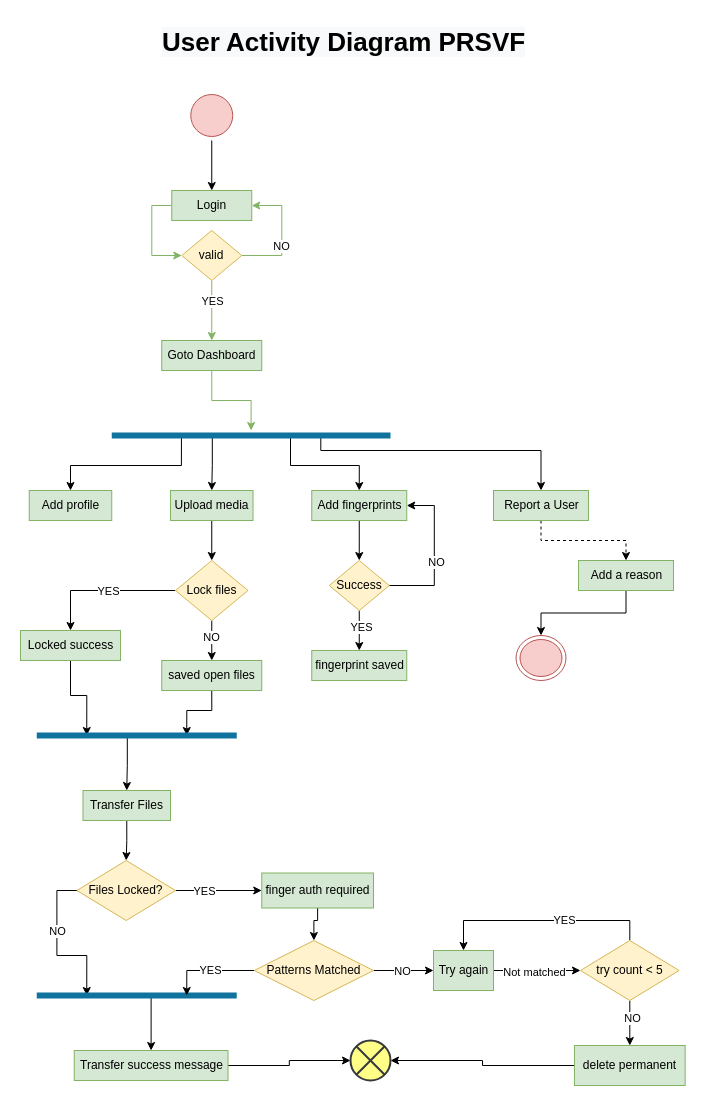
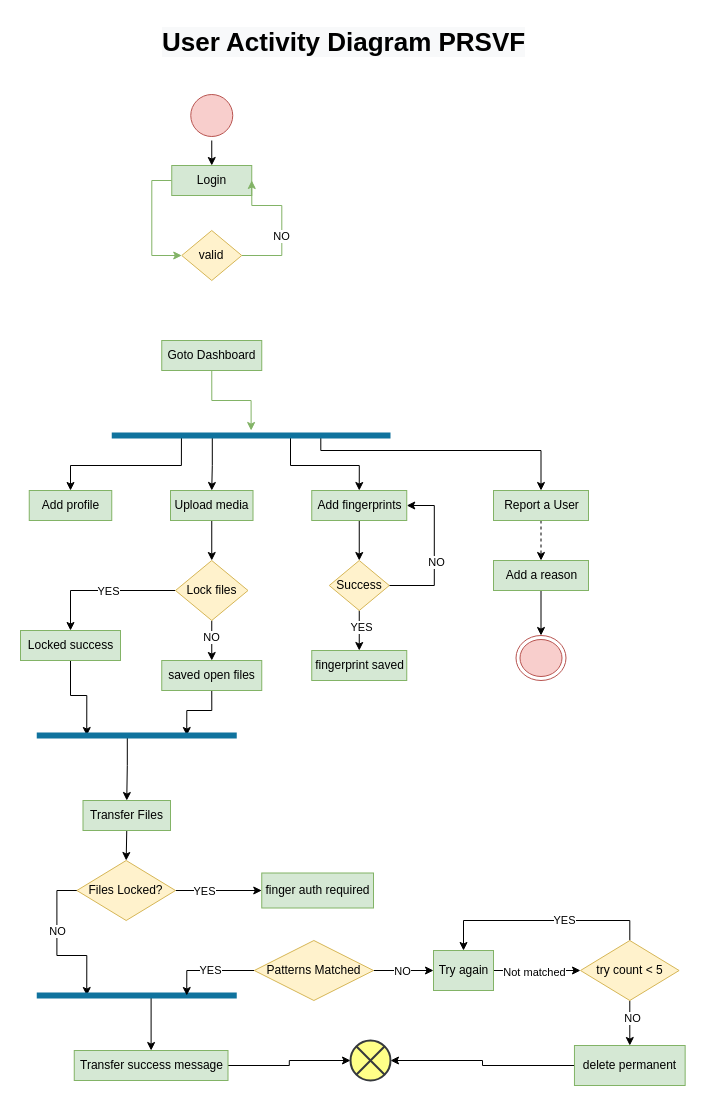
node "Login": moved (212, 206) -> (212, 181)
edge "valid" -> "Goto Dashboard": removed, label "YES"
node "Add a reason": moved (626, 576) -> (541, 576)
node "Transfer Files": moved (127, 806) -> (127, 816)
edge "finger auth required" -> "Patterns Matched": removed
